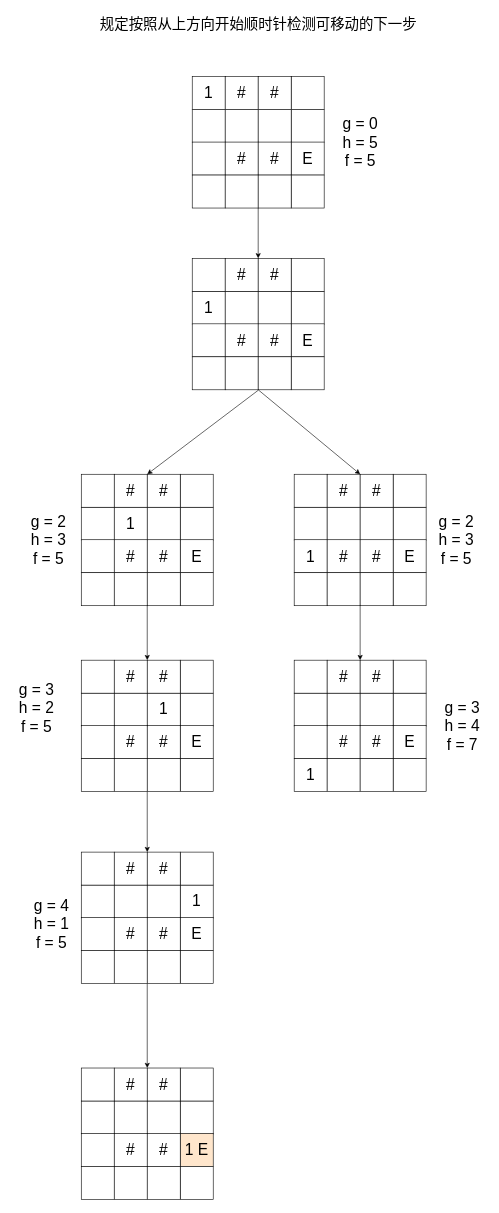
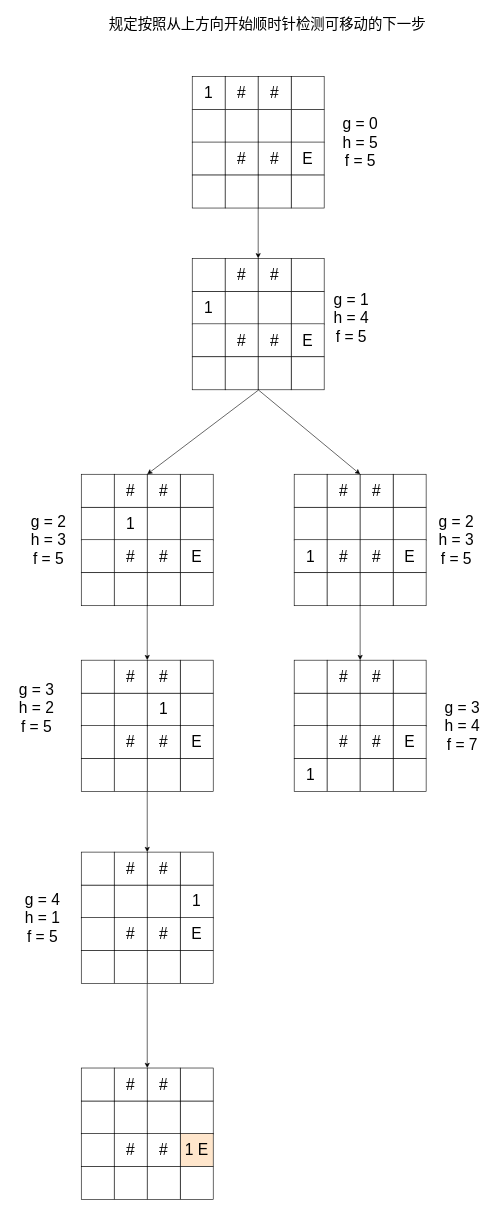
node "规定按照从上方向开始顺时针检测可移动的下一步": moved (258, 24) -> (267, 24)
node "g = 1h = 4f = 5": added
node "g = 4h = 1f = 5": moved (51, 924) -> (42, 918)
